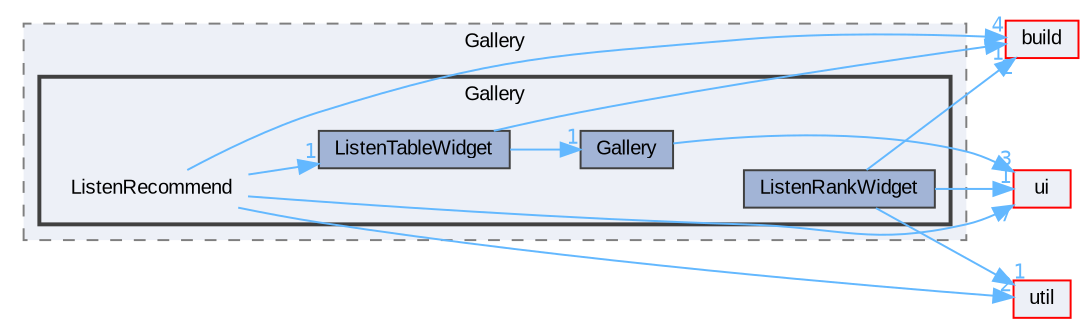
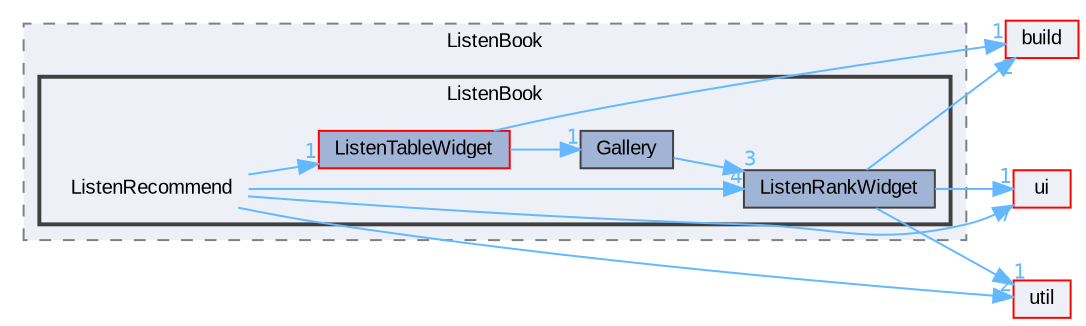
cluster "Gallery": label "Gallery" -> "ListenBook"
edge "ListenRecommend" -> "build": now "ListenRecommend" -> "ListenRankWidget"
edge "Gallery" -> "ui": now "Gallery" -> "ListenRankWidget"
node "ListenTableWidget": color grey25 -> red
